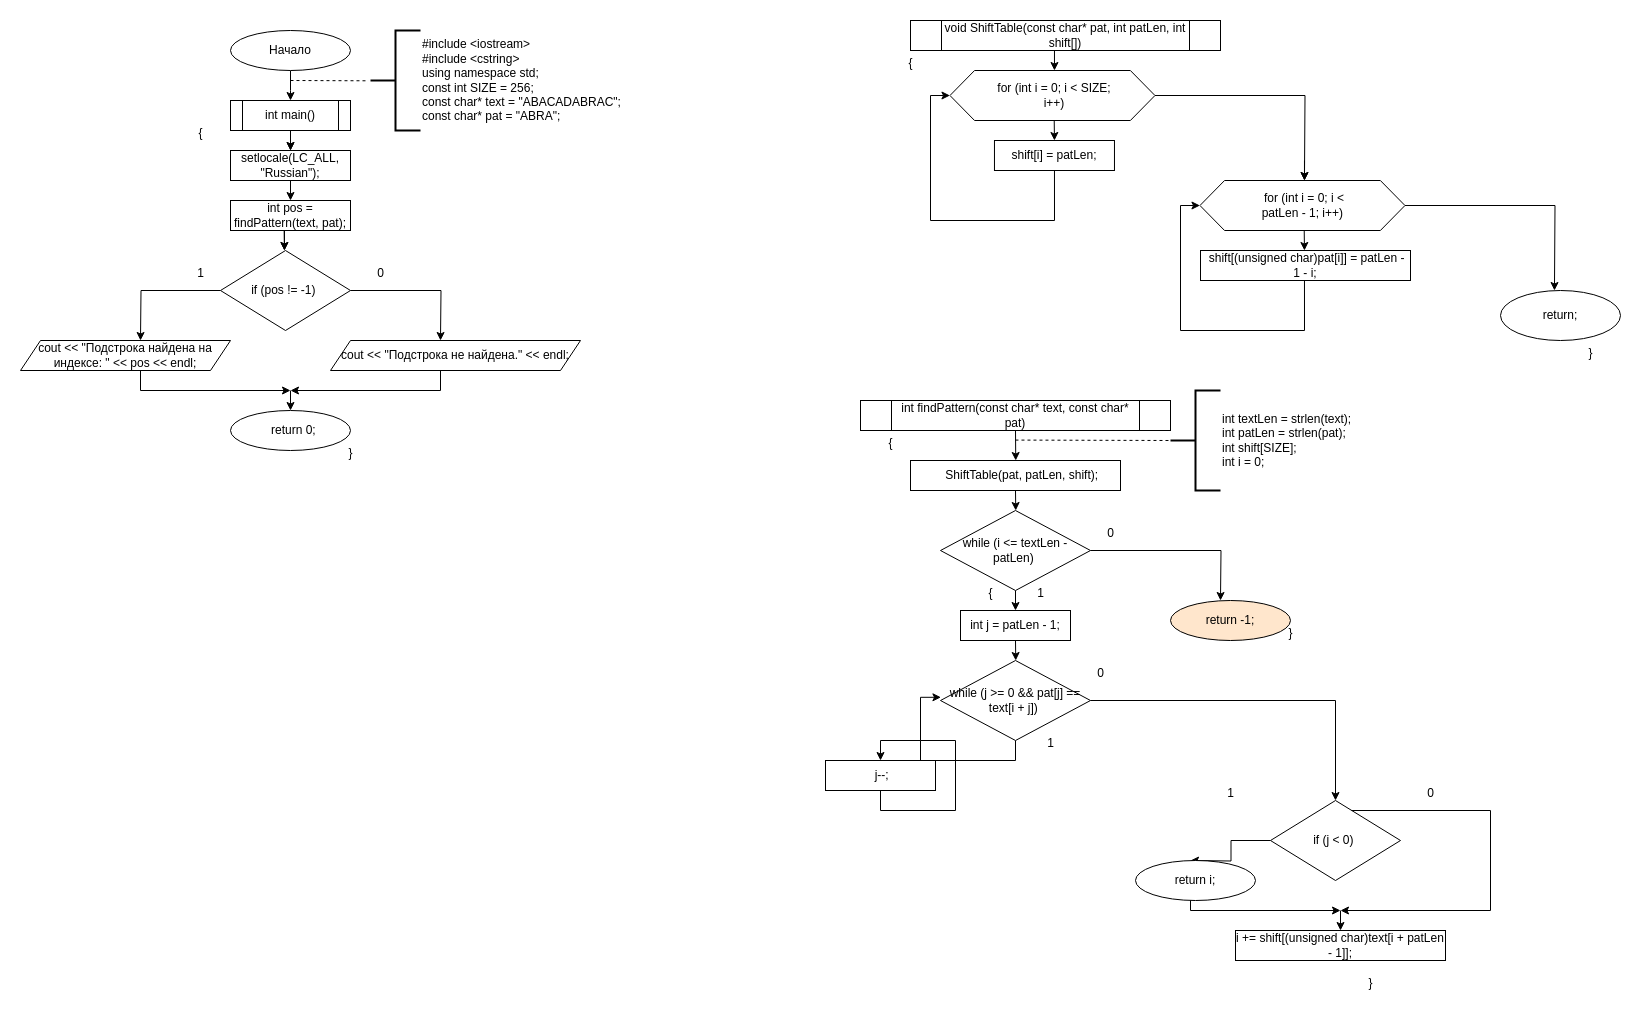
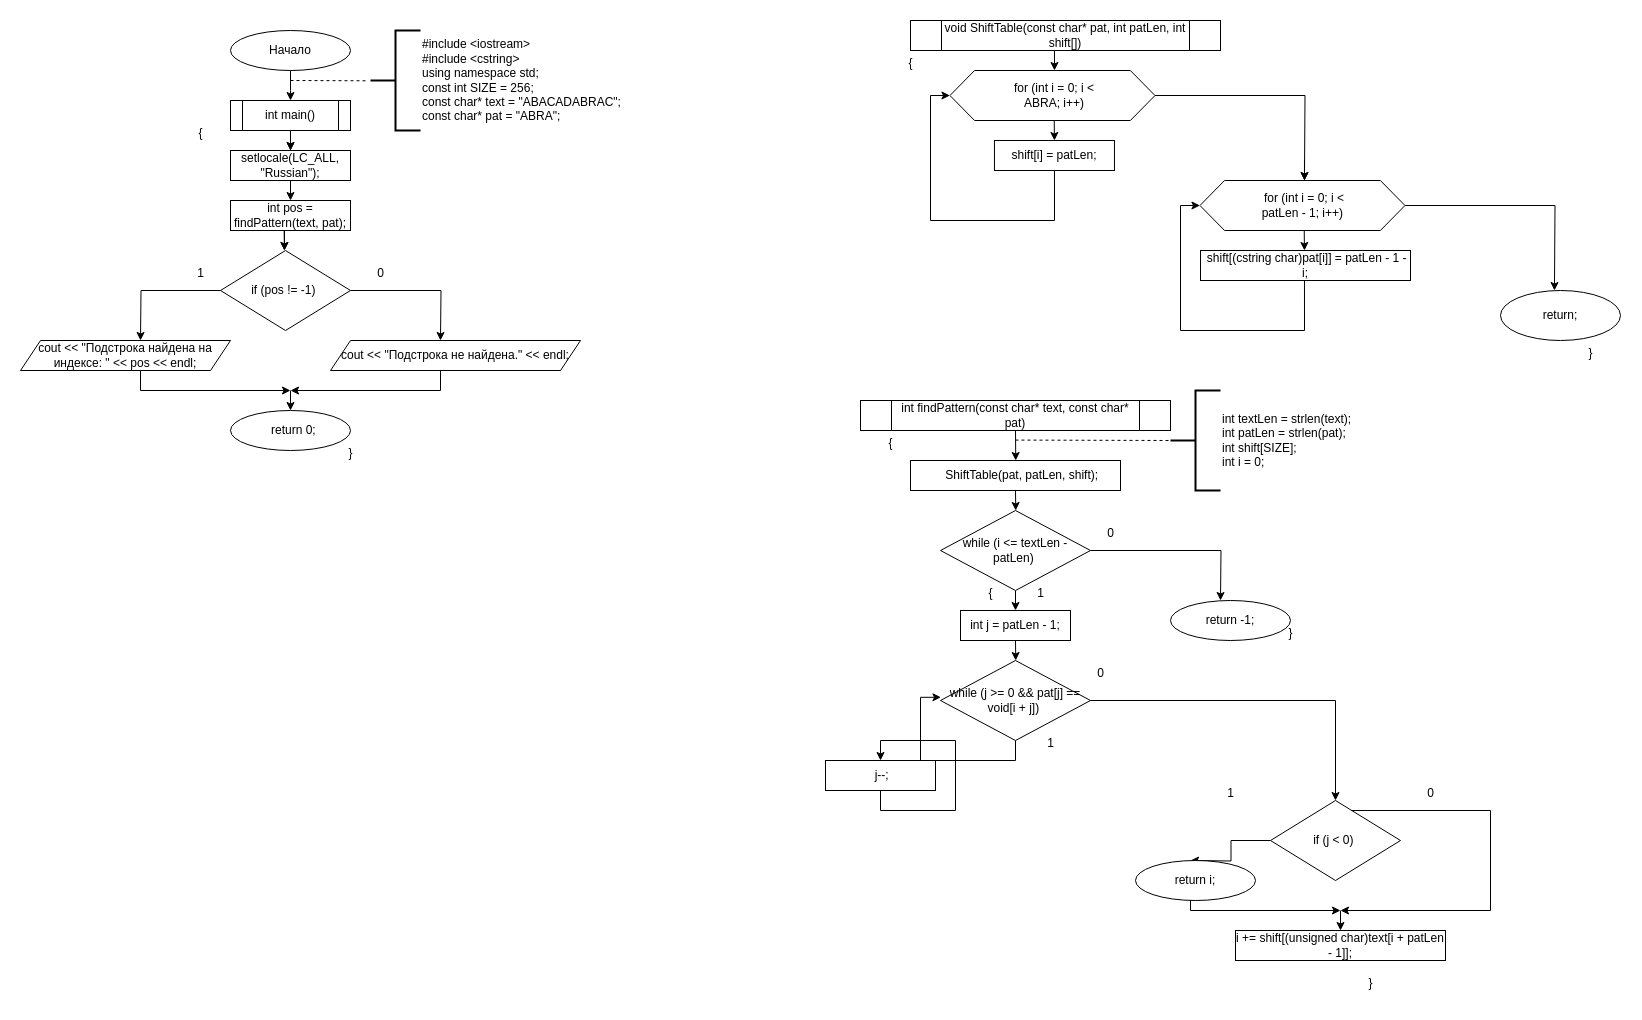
node "for (int i = 0; i < SIZE; i++)": label "for (int i = 0; i < SIZE; i++)" -> "for (int i = 0; i < ABRA; i++)"
node "shift[(unsigned char)pat[i]] = patLen - 1 - i;": label "shift[(unsigned char)pat[i]] = patLen - 1 - i;" -> "shift[(cstring char)pat[i]] = patLen - 1 - i;"
node "return -1;": fillcolor #ffe6cc -> #ffffff
node "while (j >= 0 && pat[j] == text[i + j])": label "while (j >= 0 && pat[j] == text[i + j])" -> "while (j >= 0 && pat[j] == void[i + j])"
